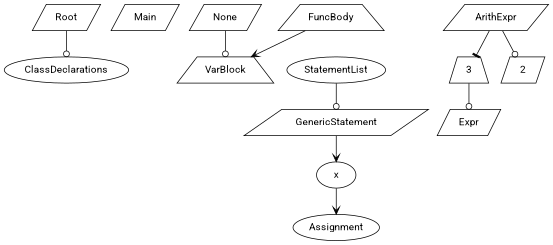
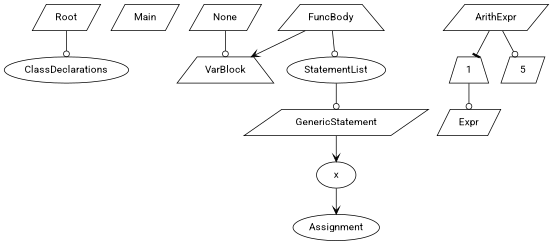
edge "FuncBody" -> "StatementList": added
node "3": label "3" -> "1"
node "2": label "2" -> "5"
